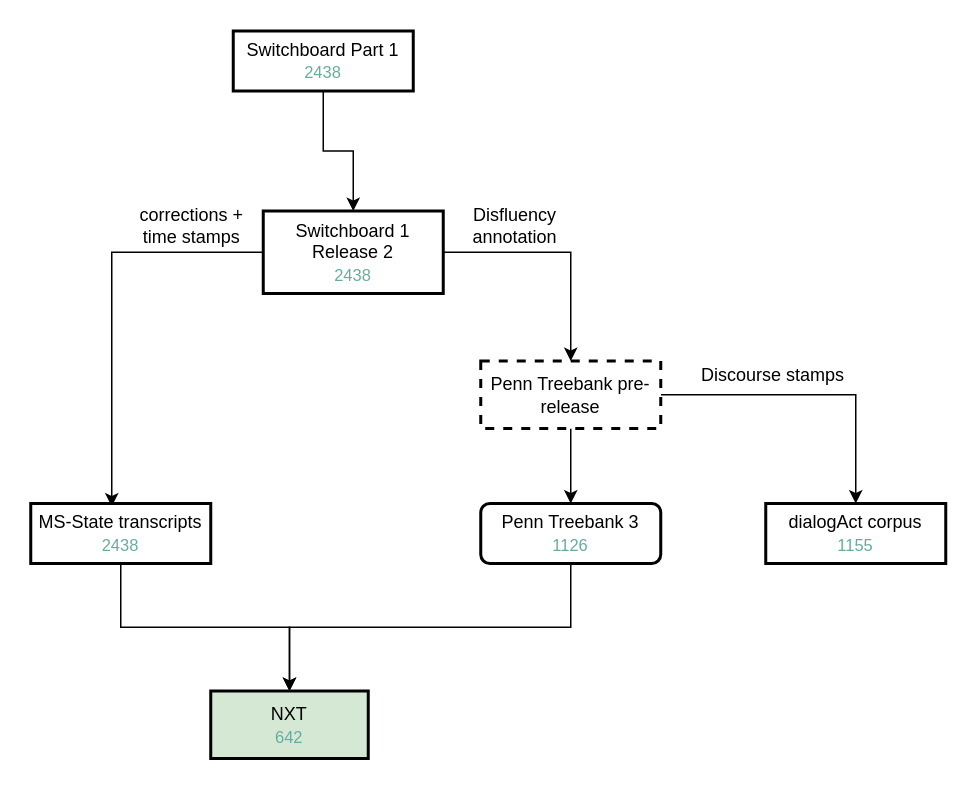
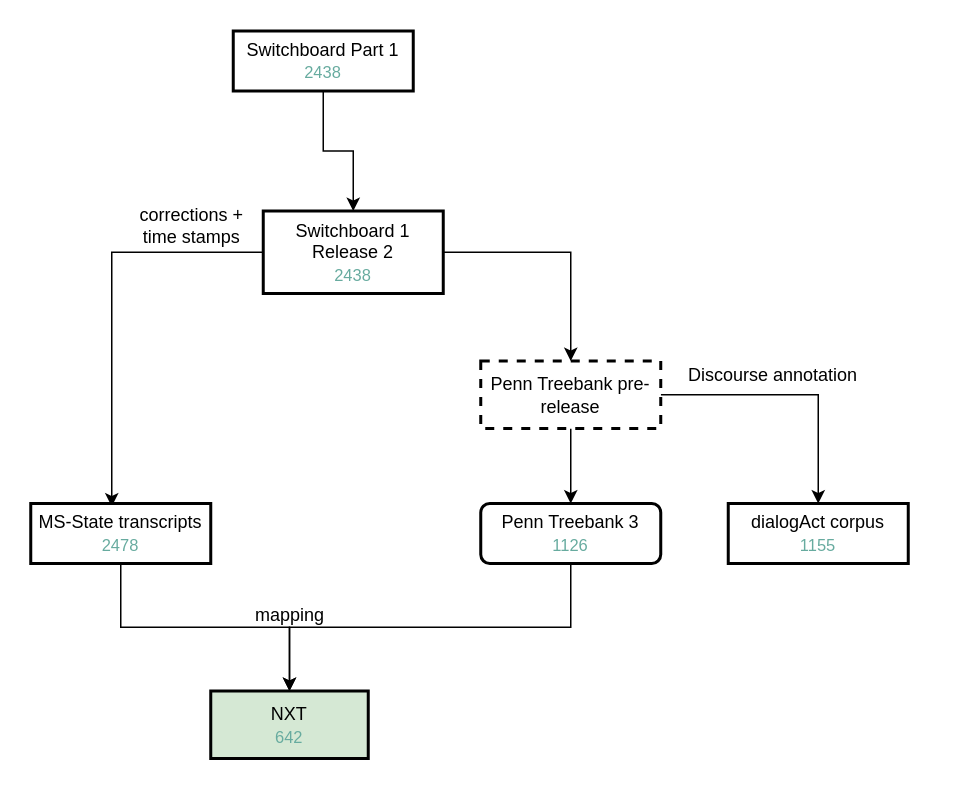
node "Disfluency annotation": removed
node "Discourse stamps": label "Discourse stamps" -> "Discourse annotation"
node "MS-State transcripts 2438": label "MS-State transcripts 2438" -> "MS-State transcripts 2478"
node "dialogAct corpus 1155": moved (856, 533) -> (818, 533)
node "mapping": added
